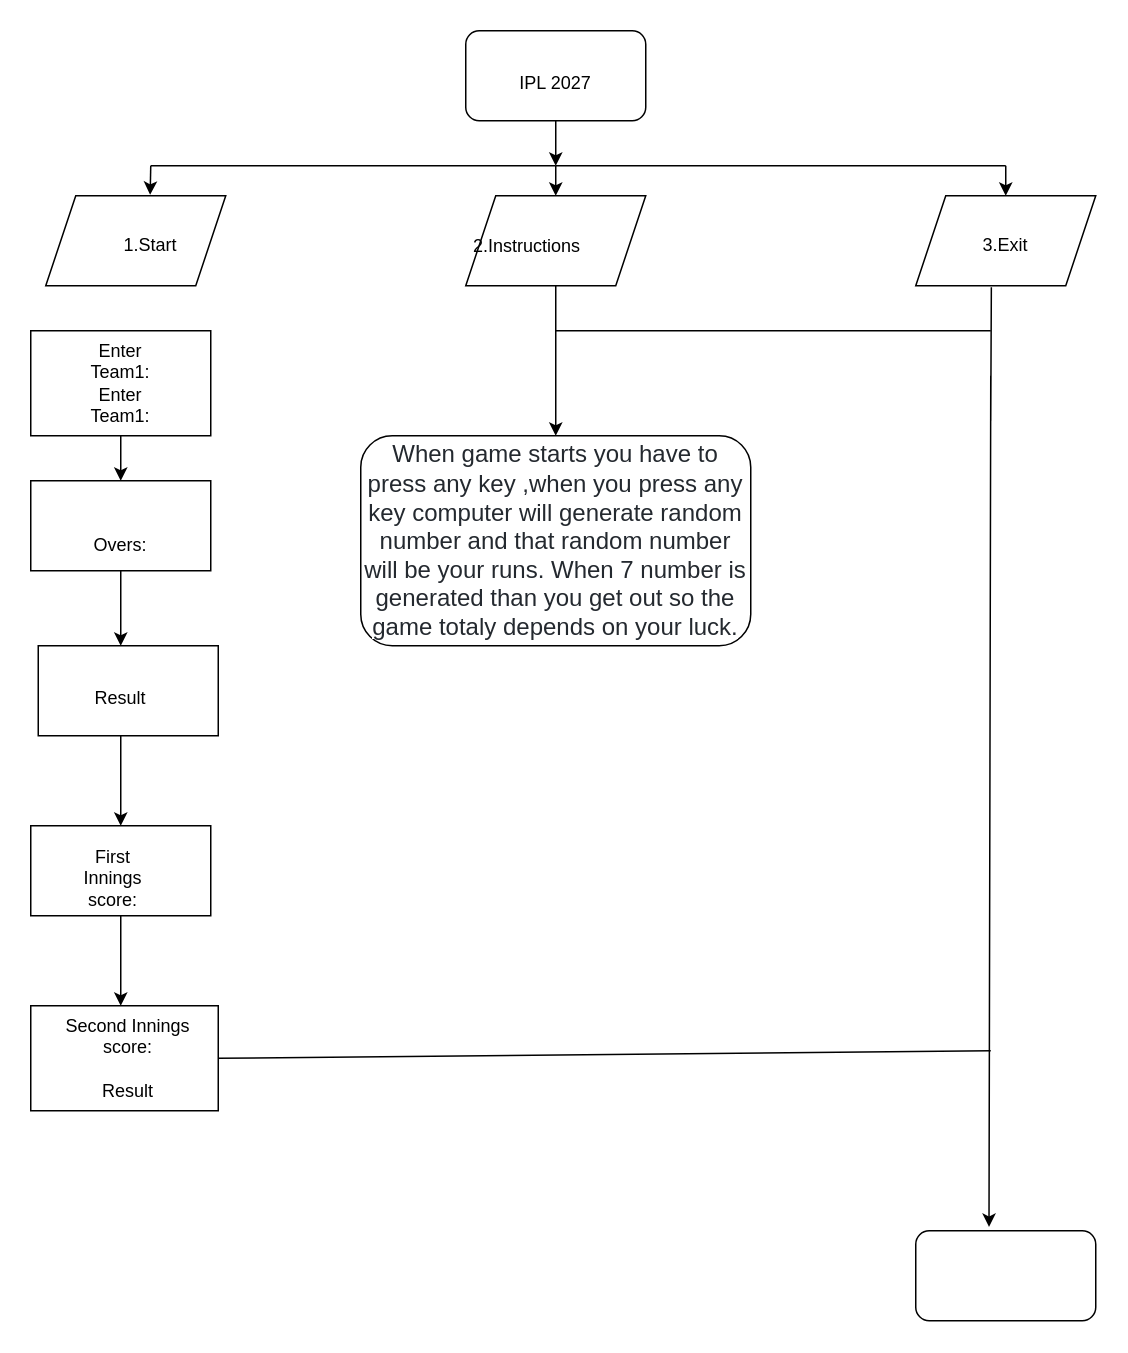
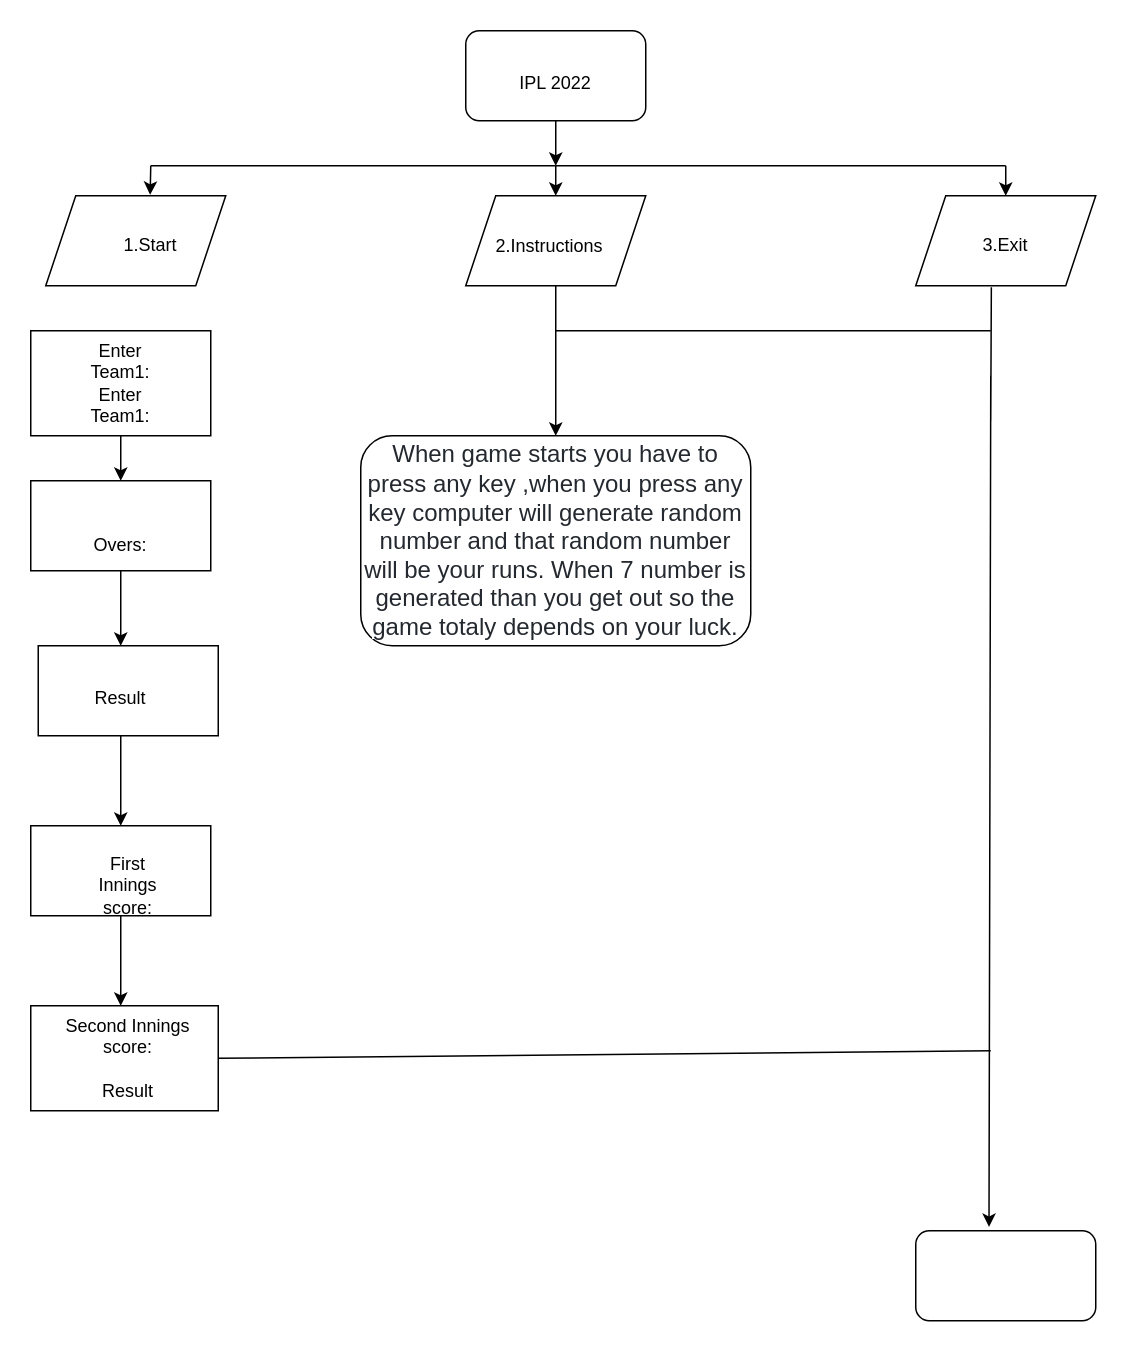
node "IPL 2027": label "IPL 2027" -> "IPL 2022"
node "2.Instructions": moved (527, 247) -> (550, 247)
node "First Innings score:": moved (113, 878) -> (128, 886)
